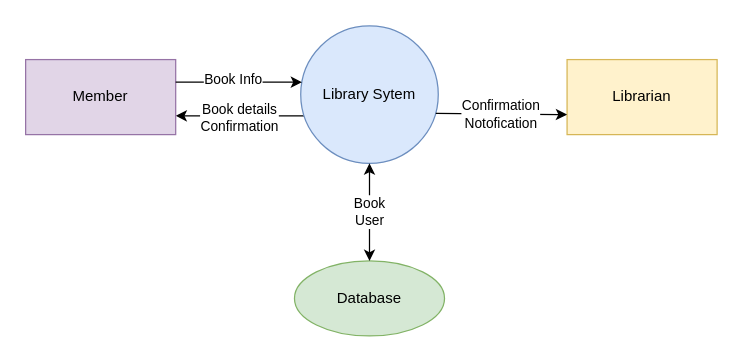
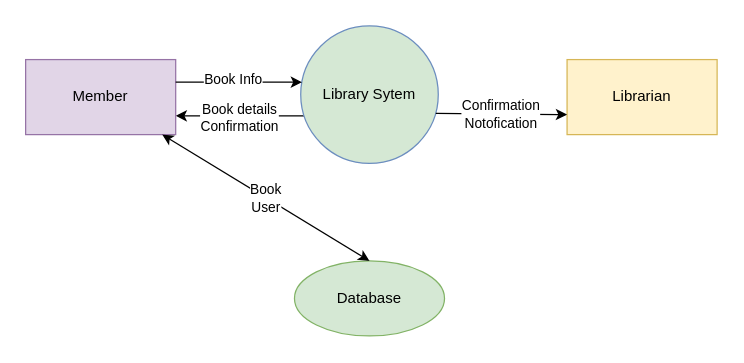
node "Library Sytem": fillcolor #dae8fc -> #d5e8d4
edge "Library Sytem" -- "Database": now "Member" -- "Database"
